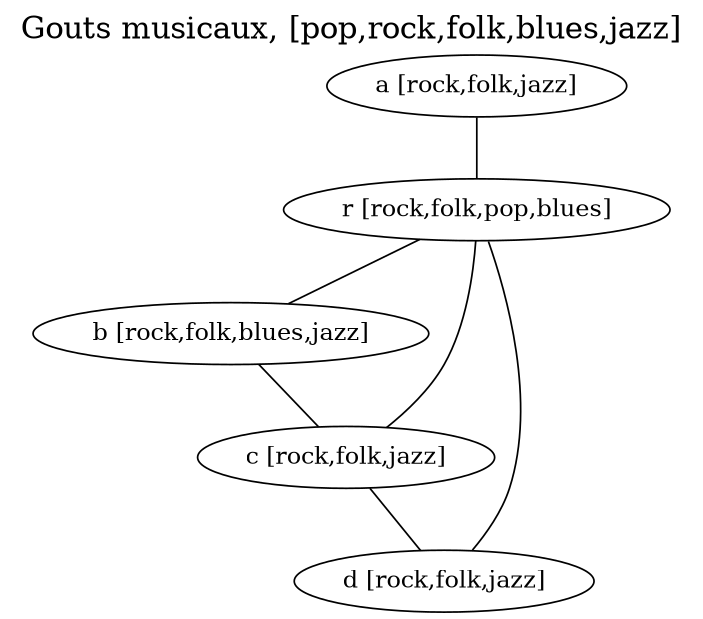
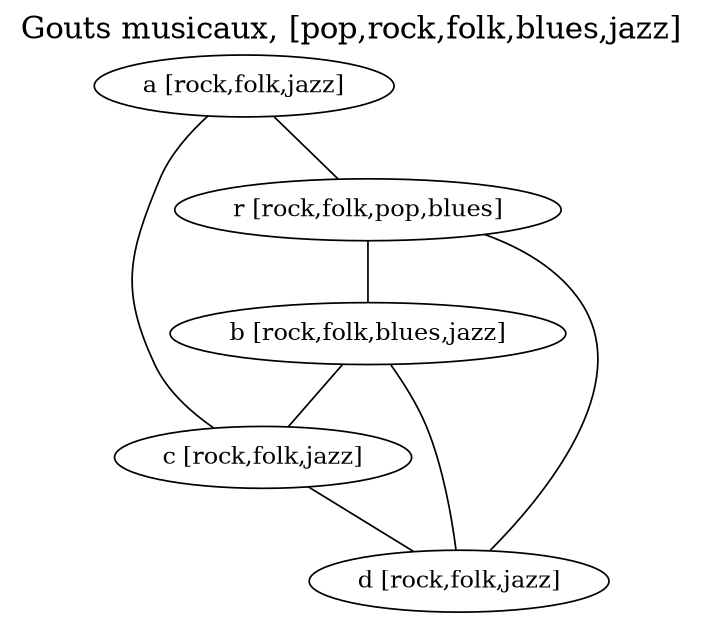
edge "r [rock,folk,pop,blues]" -- "c [rock,folk,jazz]": now "a [rock,folk,jazz]" -- "c [rock,folk,jazz]"
edge "b [rock,folk,blues,jazz]" -- "d [rock,folk,jazz]": added
